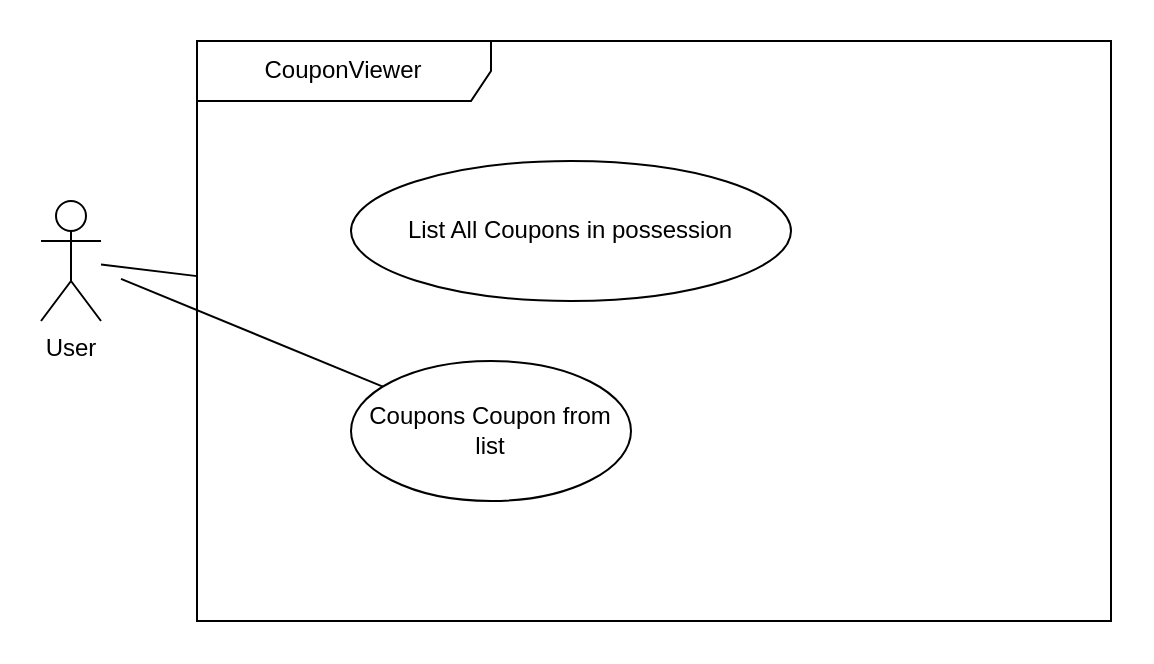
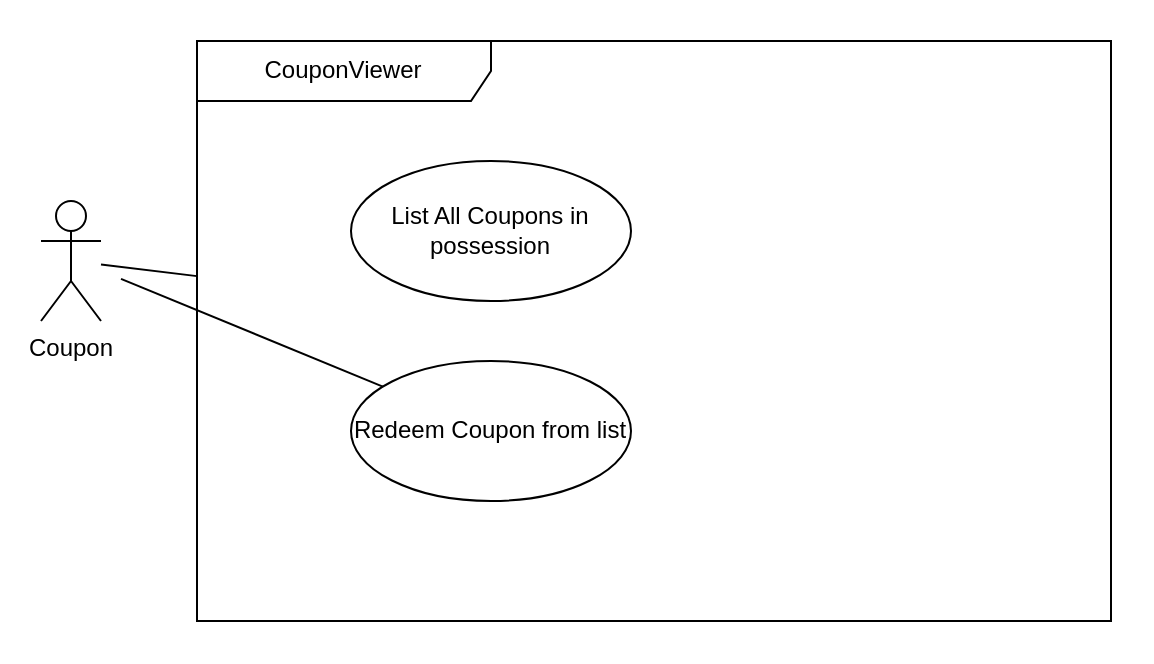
node "List All Coupons in possession": size 440x140 -> 280x140
node "User": label "User" -> "Coupon"
node "Coupons Coupon from list": label "Coupons Coupon from list" -> "Redeem Coupon from list"
